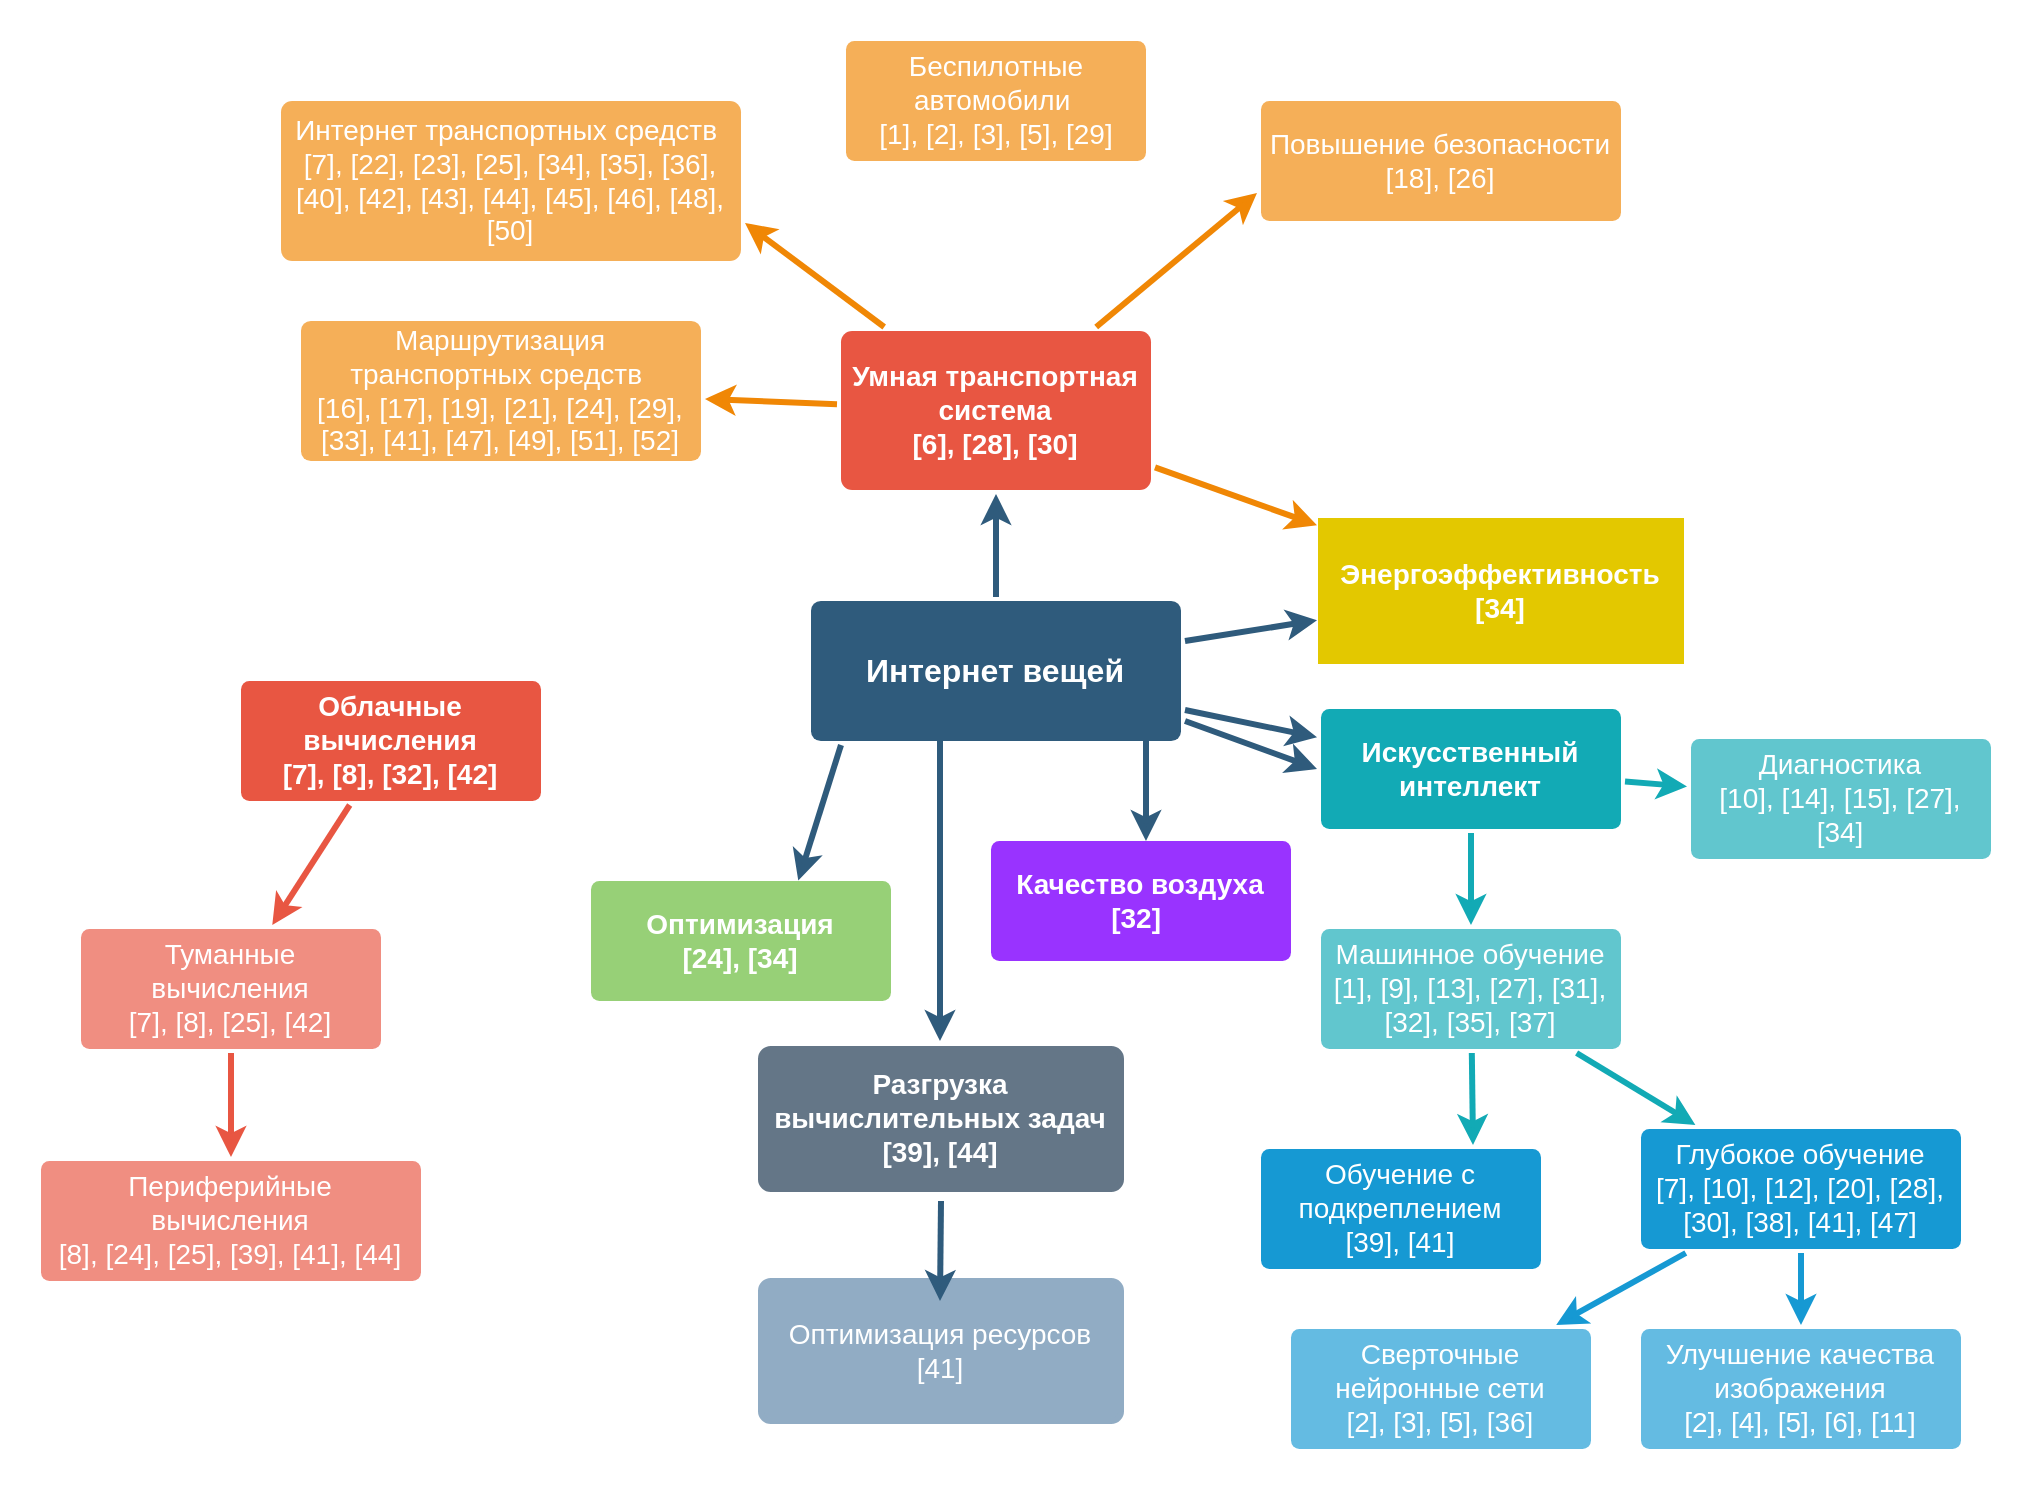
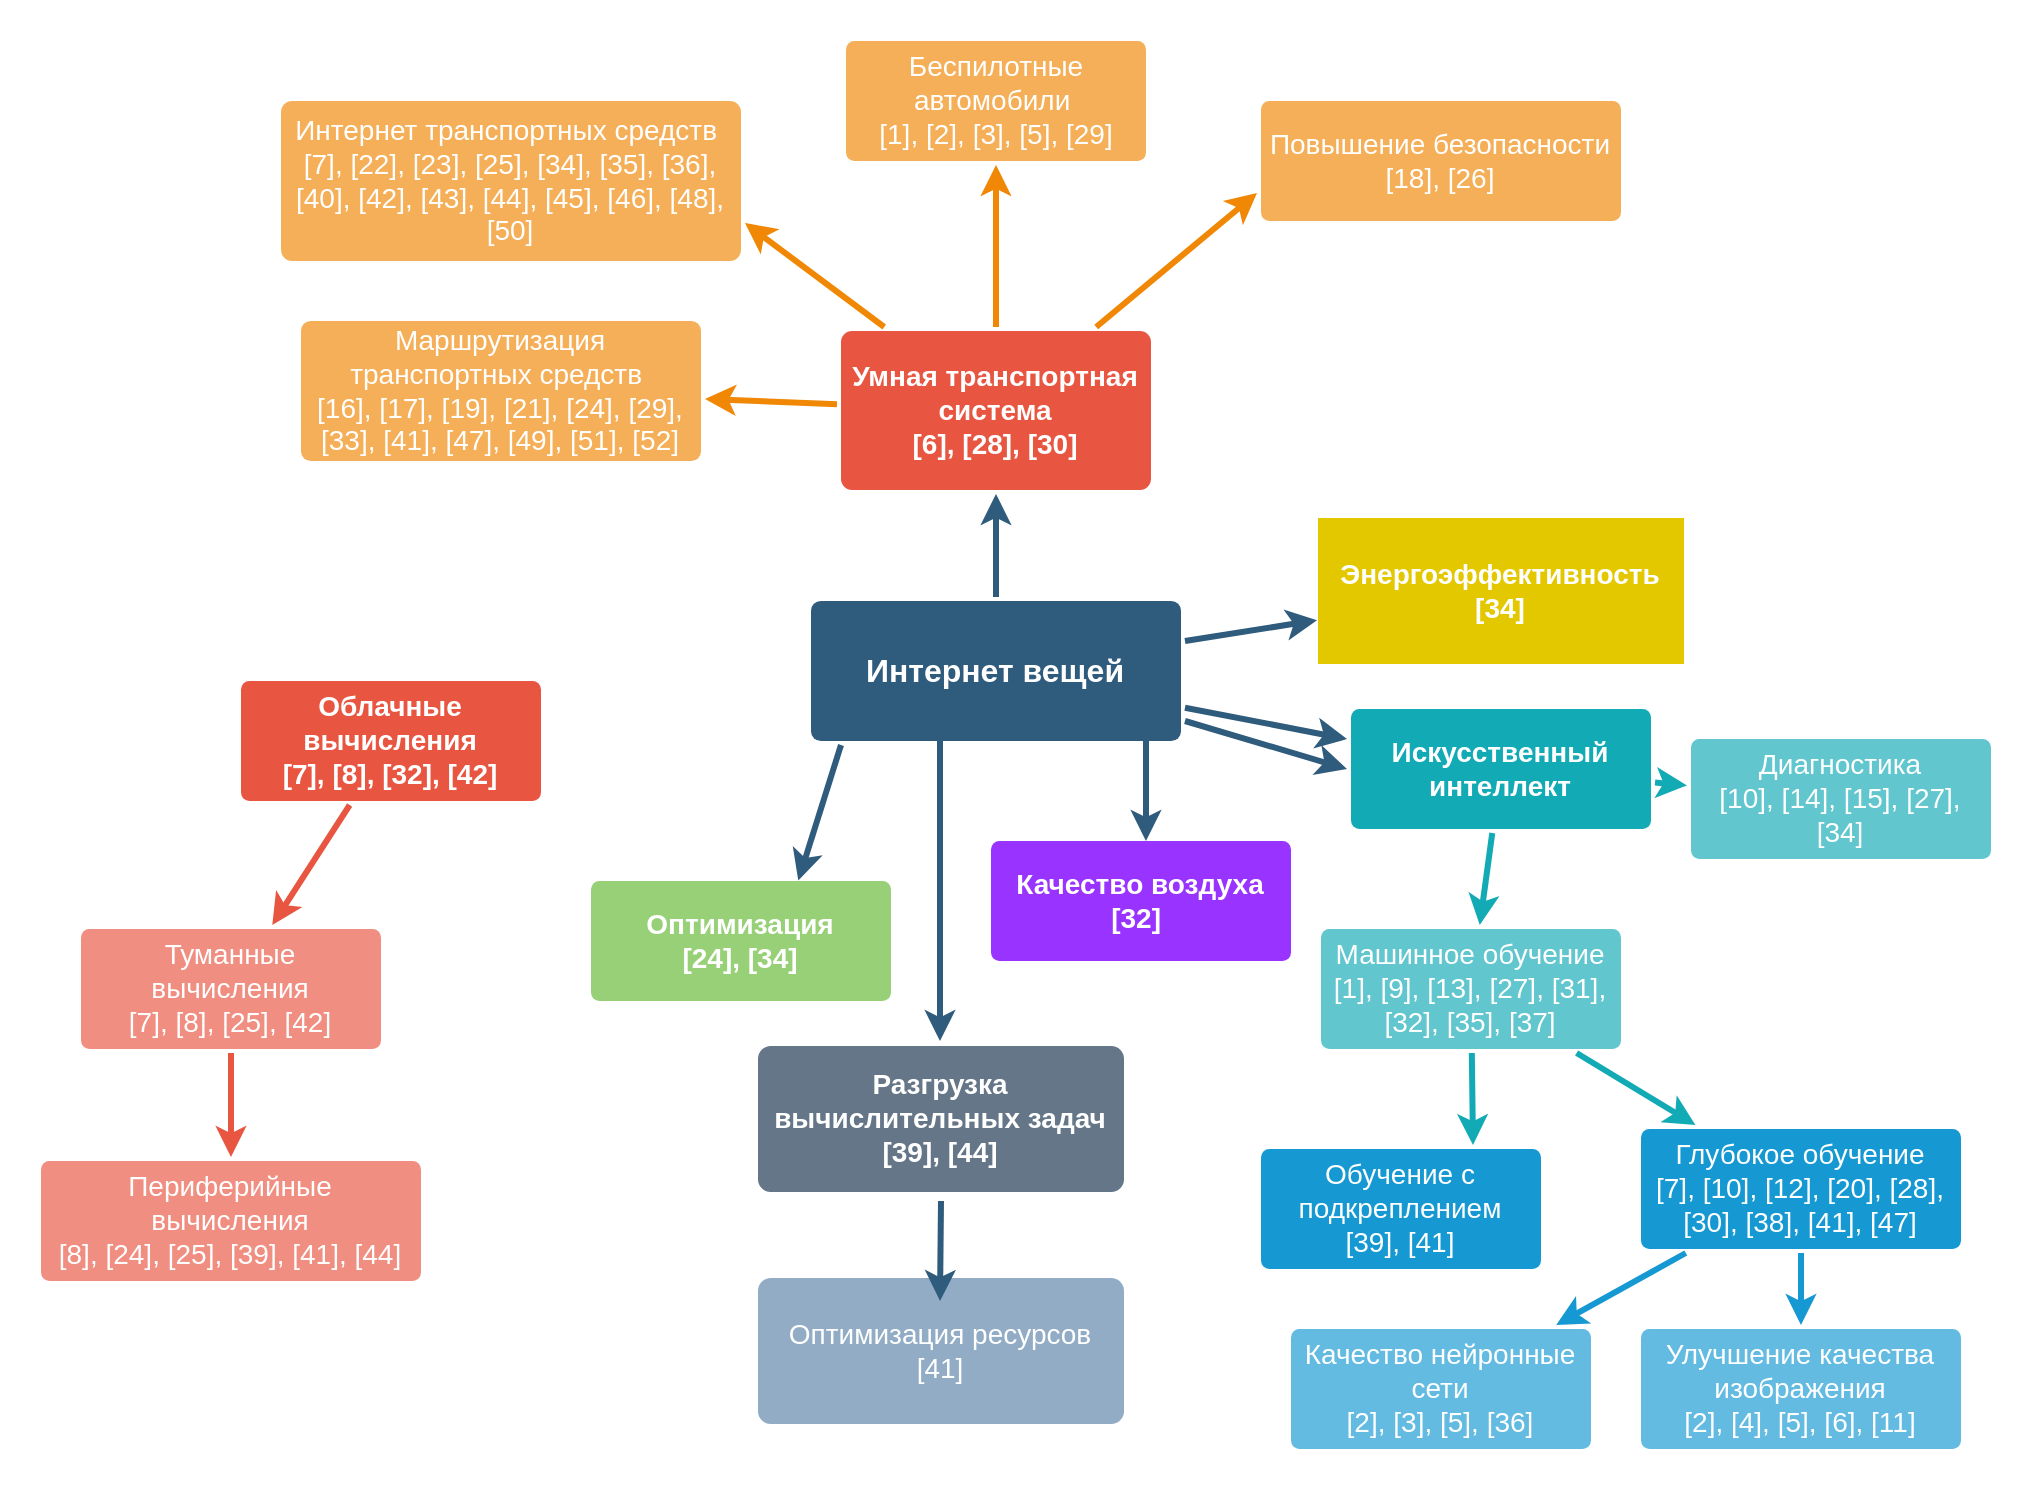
edge "Умная транспортная система [6], [28], [30]" -> "Энергоэффективность [34]": now "Умная транспортная система [6], [28], [30]" -> "Беспилотные автомобили [1], [2], [3], [5], [29]"
node "Искусственный интеллект": moved (1471, 769) -> (1501, 769)
node "Сверточные нейронные сети [2], [3], [5], [36]": label "Сверточные нейронные сети [2], [3], [5], [36]" -> "Качество нейронные сети [2], [3], [5], [36]"
